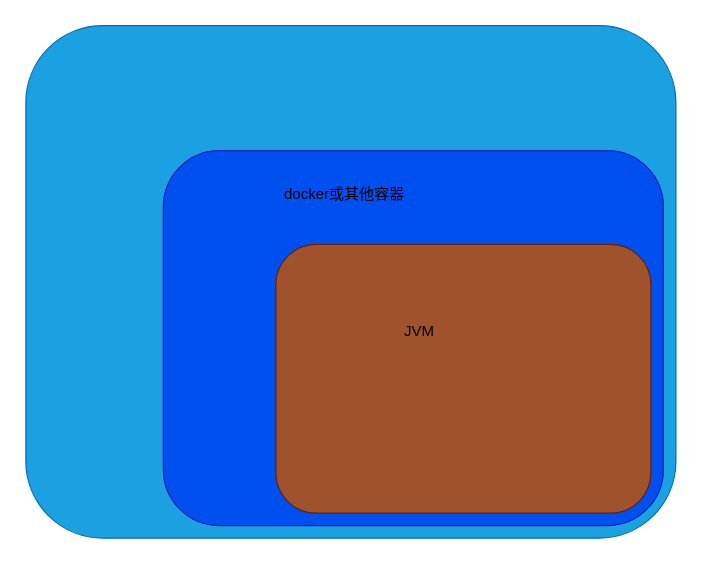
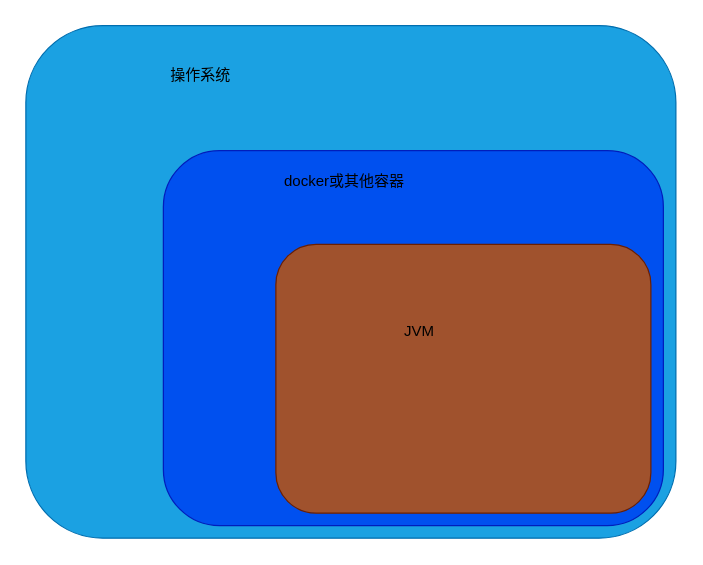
node "操作系统": added
node "docker或其他容器": moved (344, 194) -> (344, 182)
